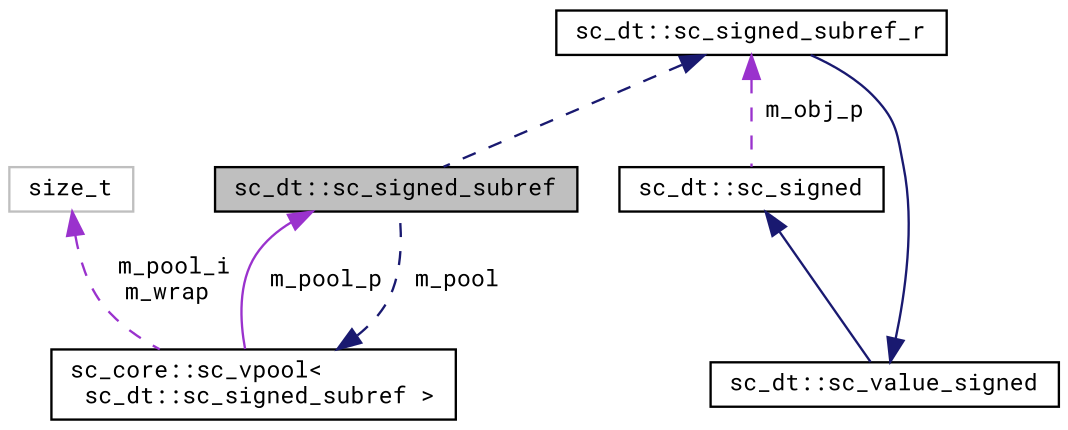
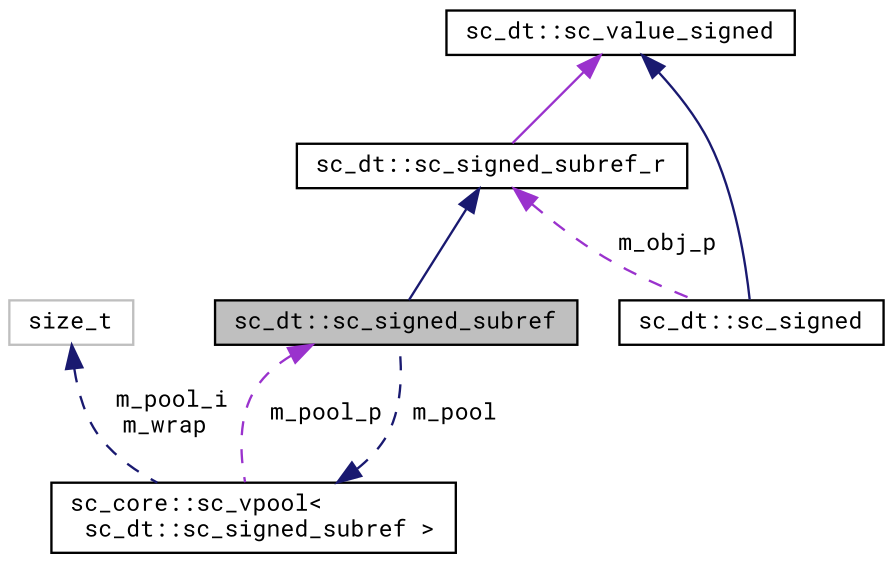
edge "sc_dt::sc_signed_subref" -> "sc_dt::sc_signed_subref_r": style dashed -> solid
edge "sc_dt::sc_signed_subref_r" -> "sc_dt::sc_value_signed": color midnightblue -> darkorchid3
edge "sc_core::sc_vpool< sc_dt::sc_signed_subref >" -> "sc_dt::sc_signed_subref": style solid -> dashed
edge "sc_dt::sc_value_signed" -> "sc_dt::sc_signed": reversed
edge "sc_core::sc_vpool< sc_dt::sc_signed_subref >" -> "size_t": color darkorchid3 -> midnightblue
